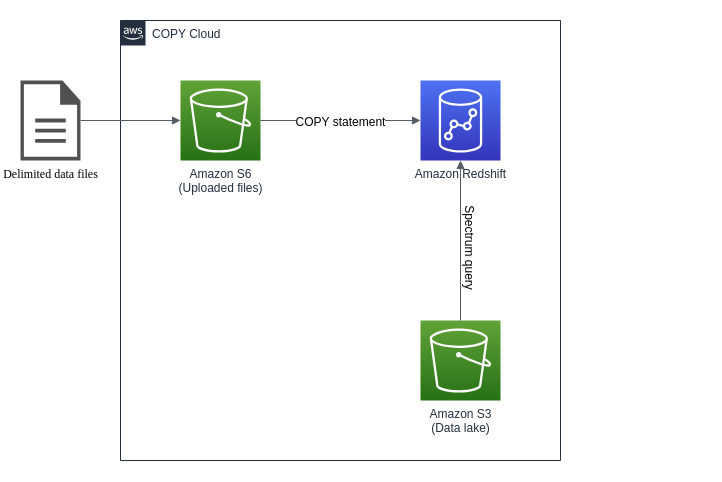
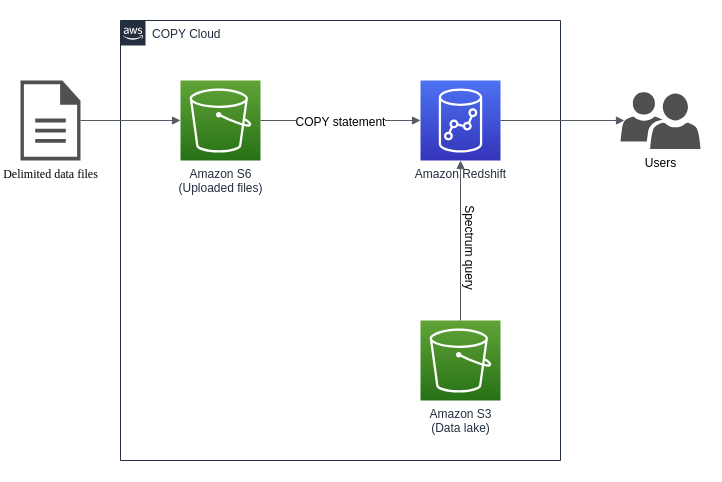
edge "Amazon Redshift" -> "Users": added
node "Users": added
